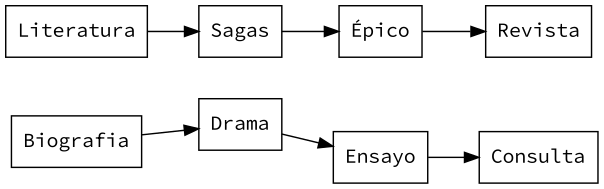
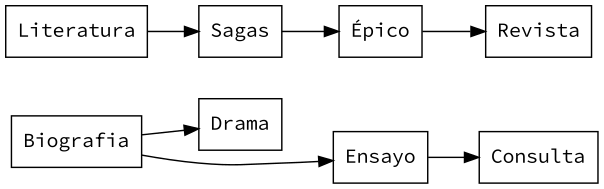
edge "Drama" -> "Ensayo": now "Biografia" -> "Ensayo"
